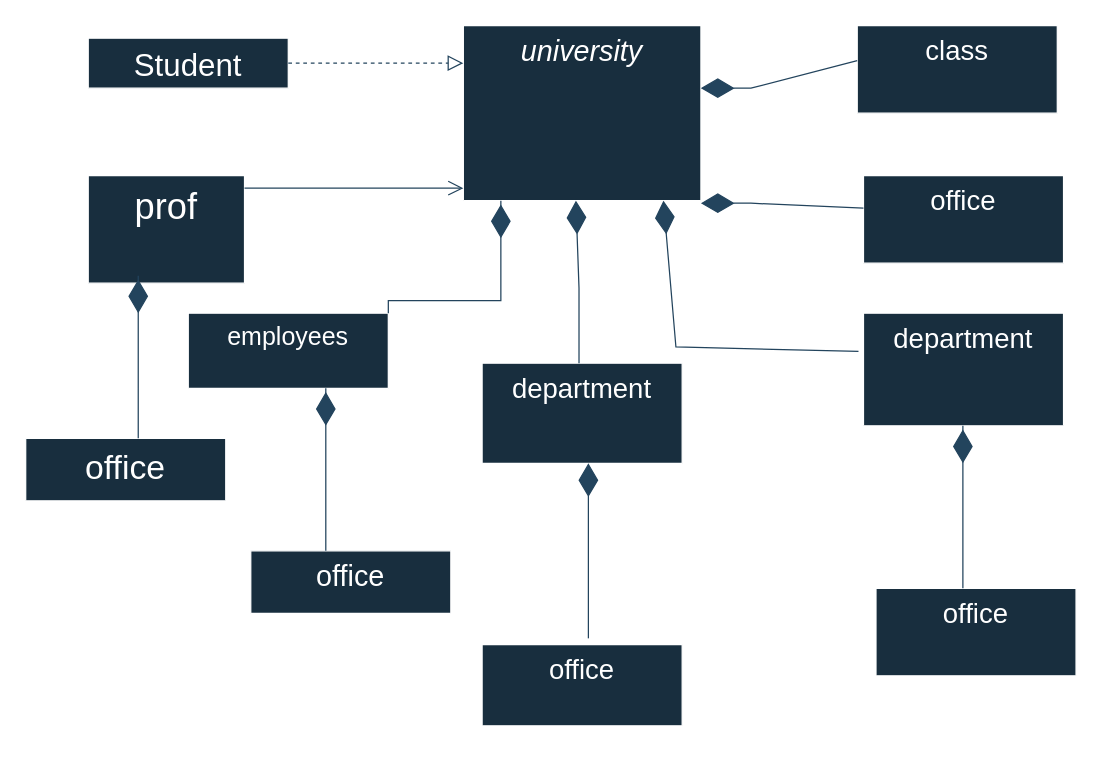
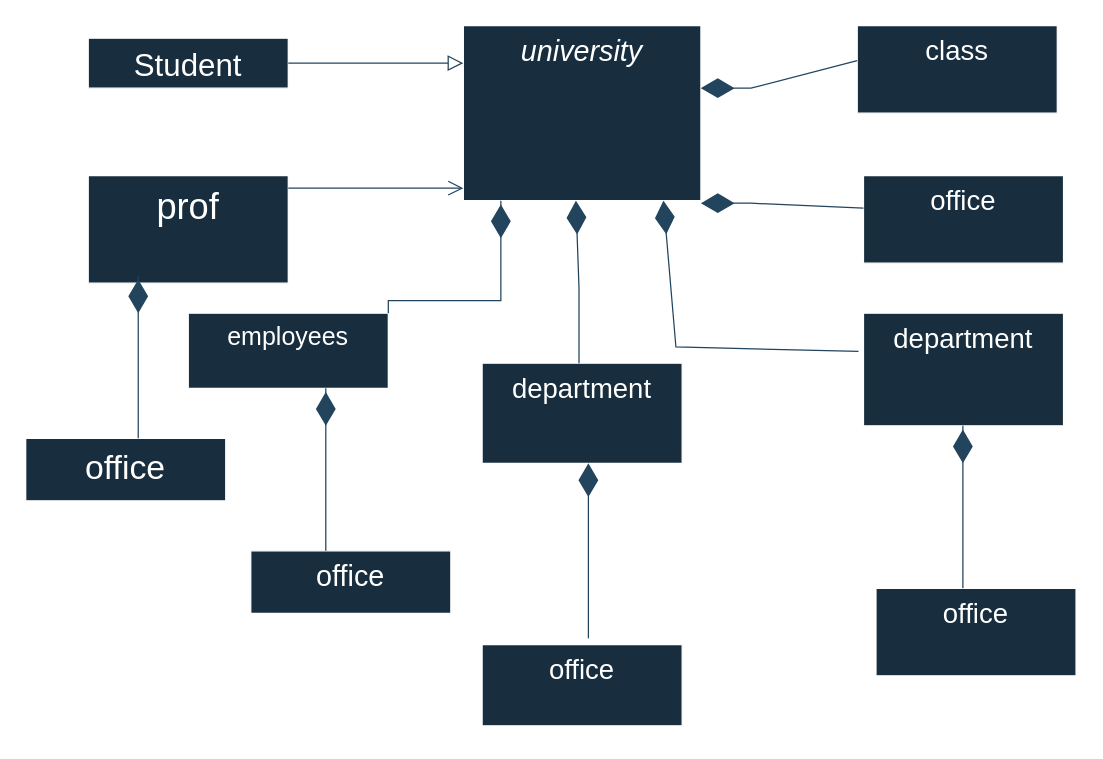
edge "Student" -> "university": style dashed -> solid
node "prof": size 156x108 -> 200x108
